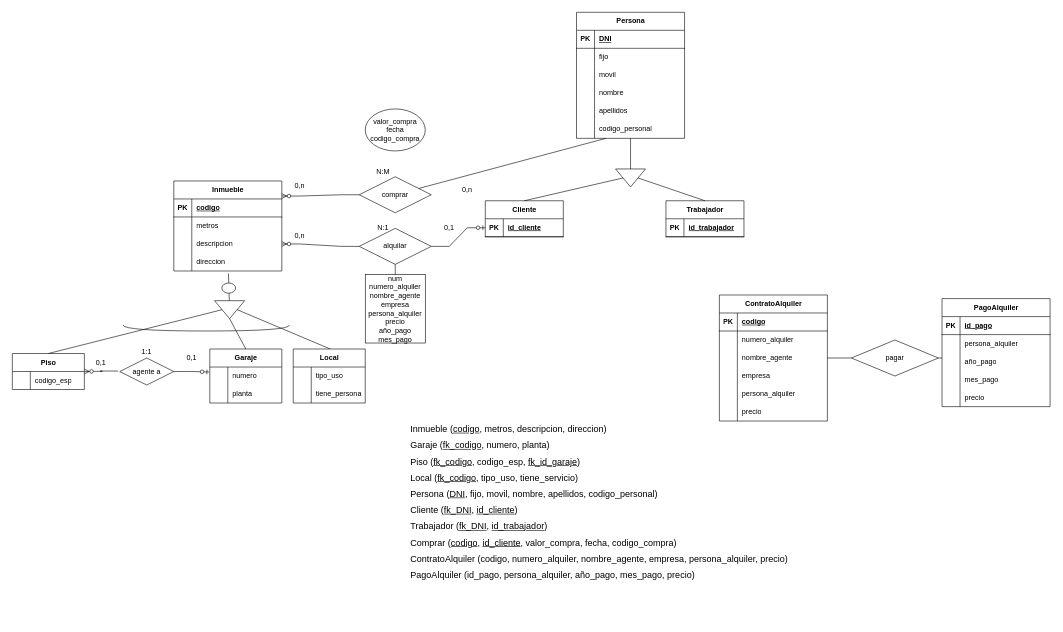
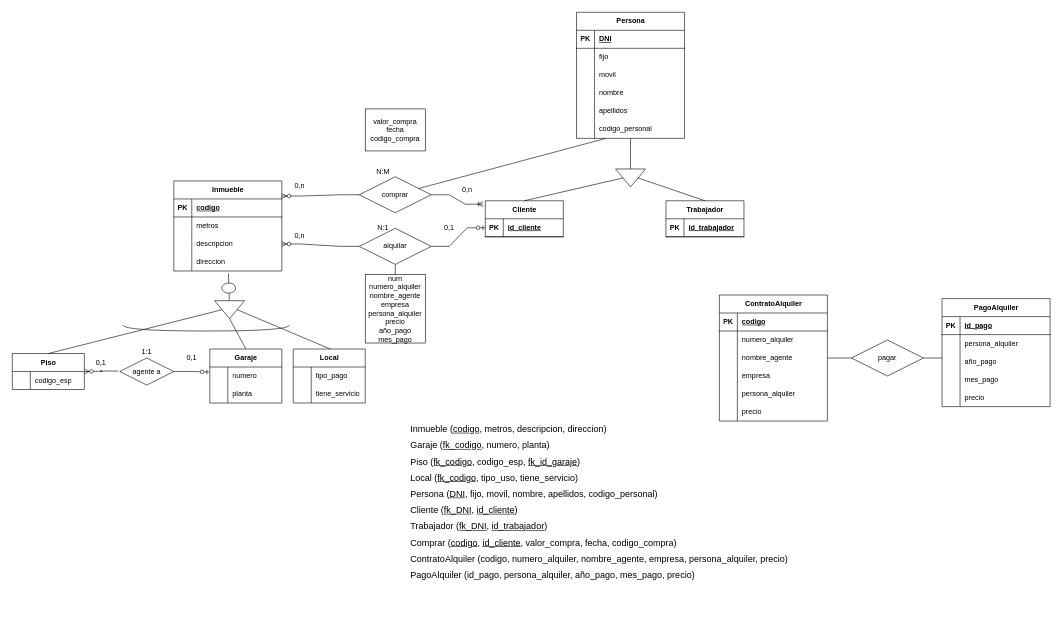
node "valor_compra fecha codigo_compra": shape ellipse -> rectangle
edge "comprar" -> "Cliente": added
node "pagar": size 87x36 -> 72x36
node "tipo_uso": label "tipo_uso" -> "tipo_pago"
node "tiene_persona": label "tiene_persona" -> "tiene_servicio"
